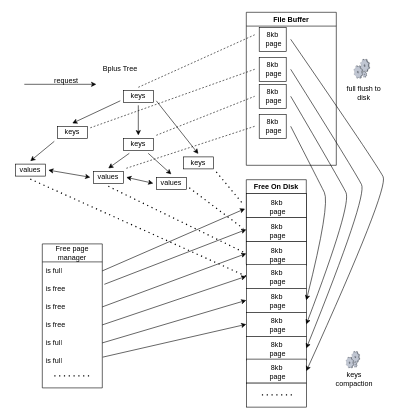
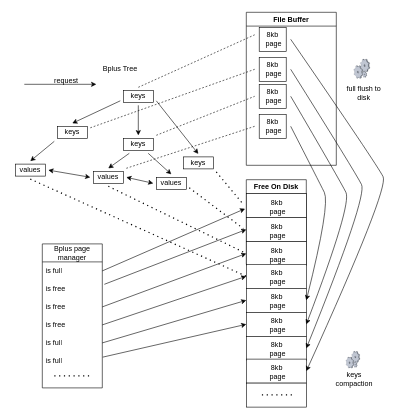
node "Free page manager": label "Free page manager" -> "Bplus page manager"
